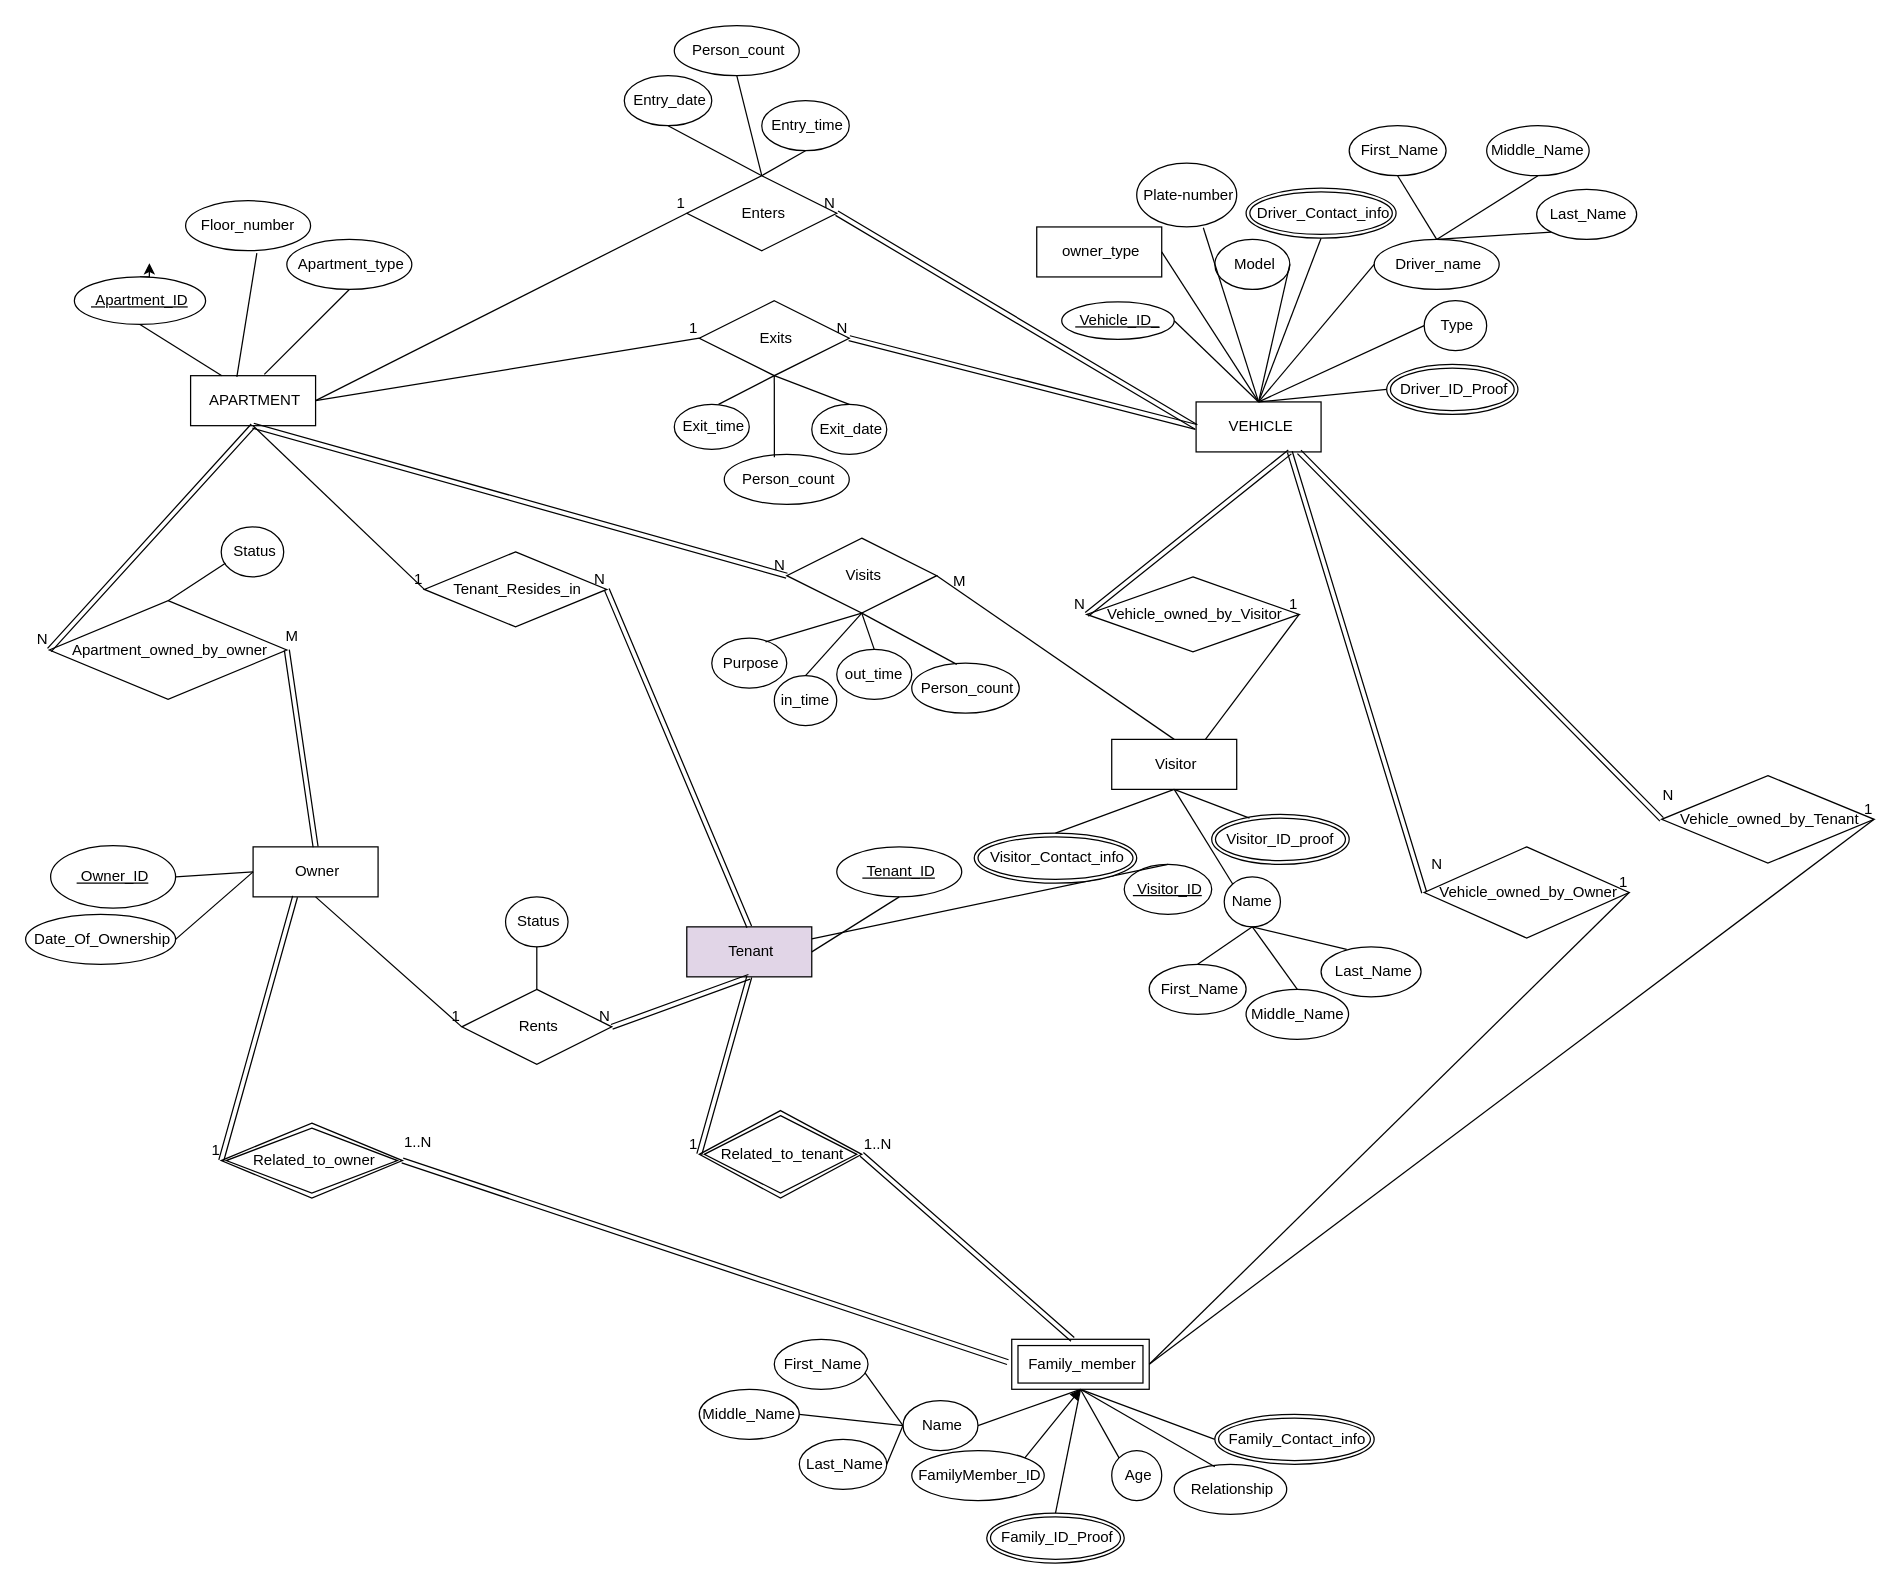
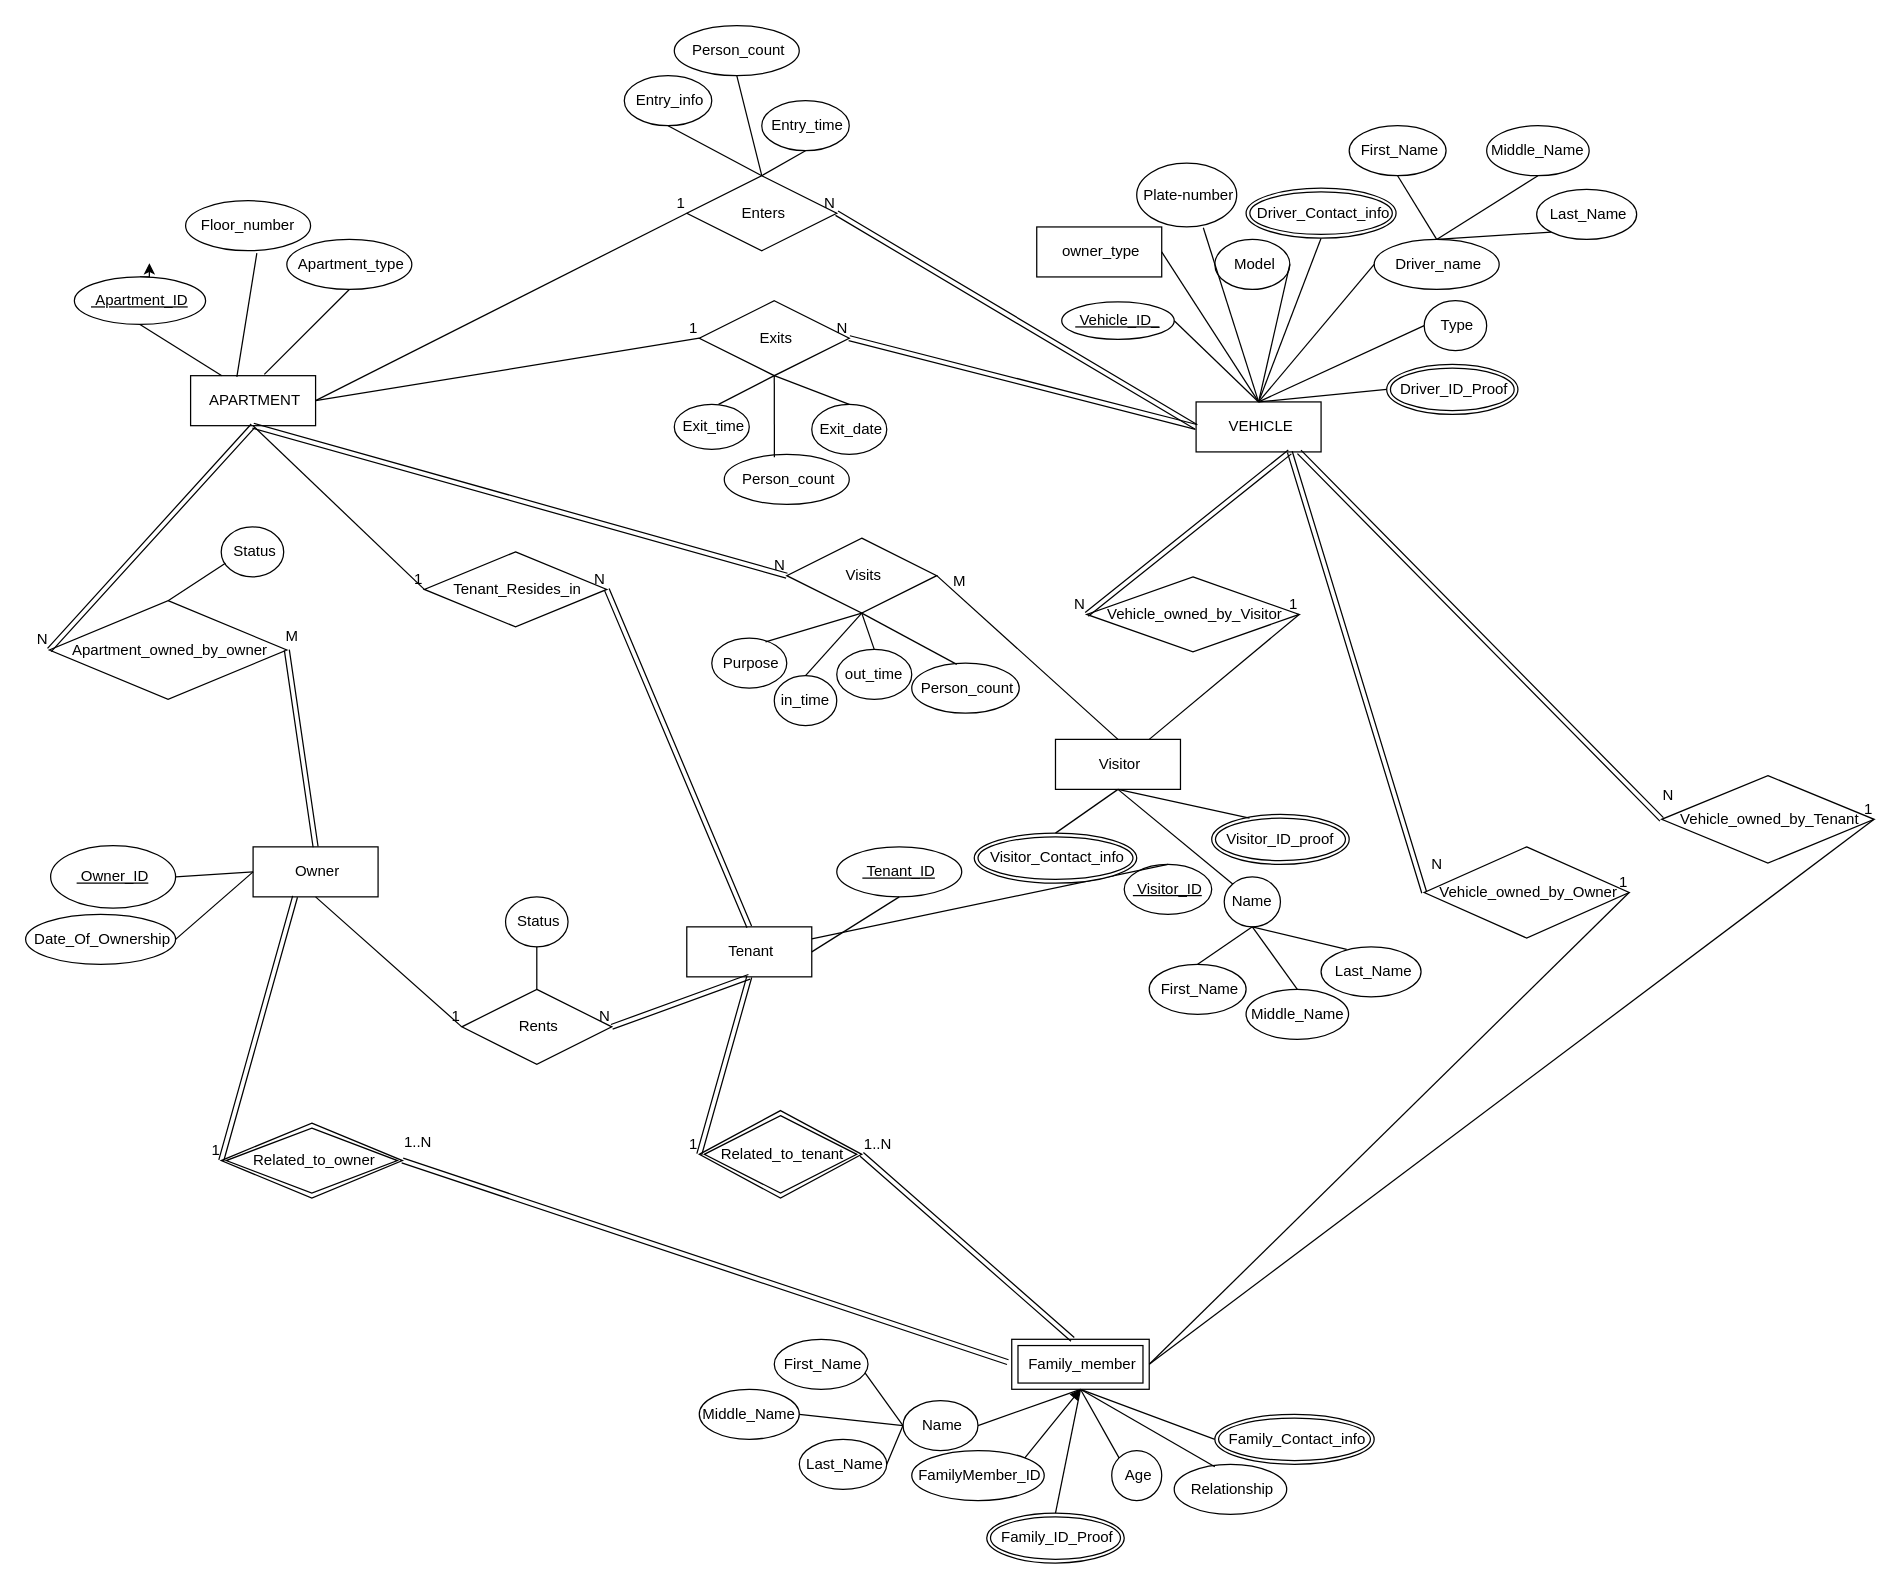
node "Entry_date": label "Entry_date" -> "Entry_info"
node "Visitor": moved (1174, 764) -> (1118, 764)
node "Tenant": fillcolor #e1d5e7 -> #ffffff
